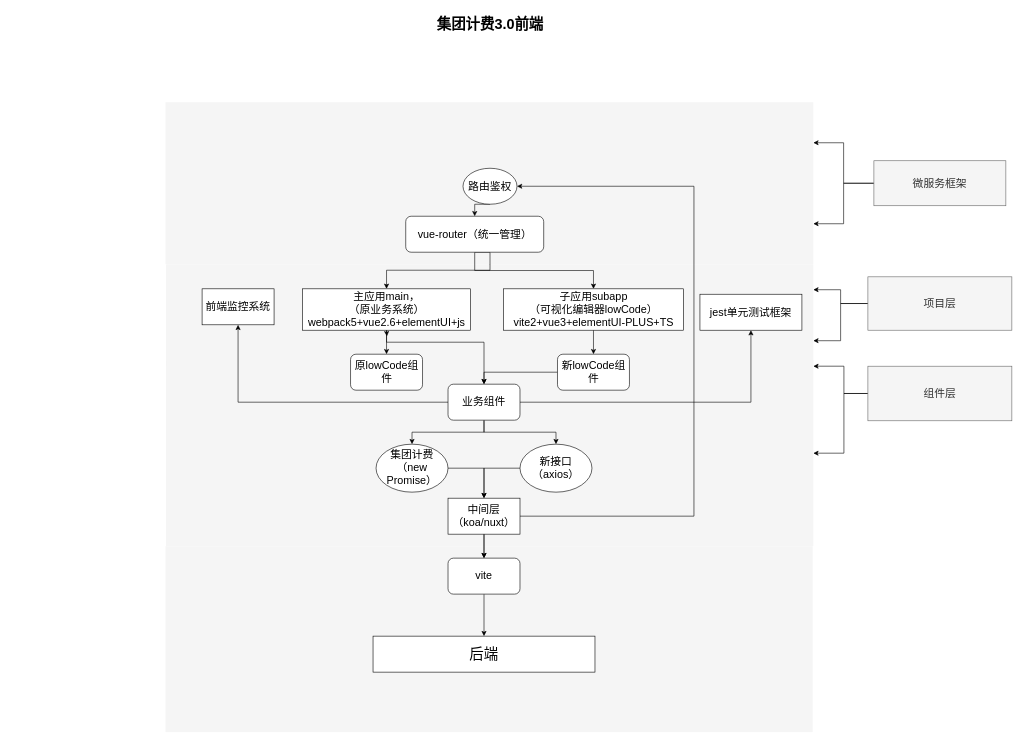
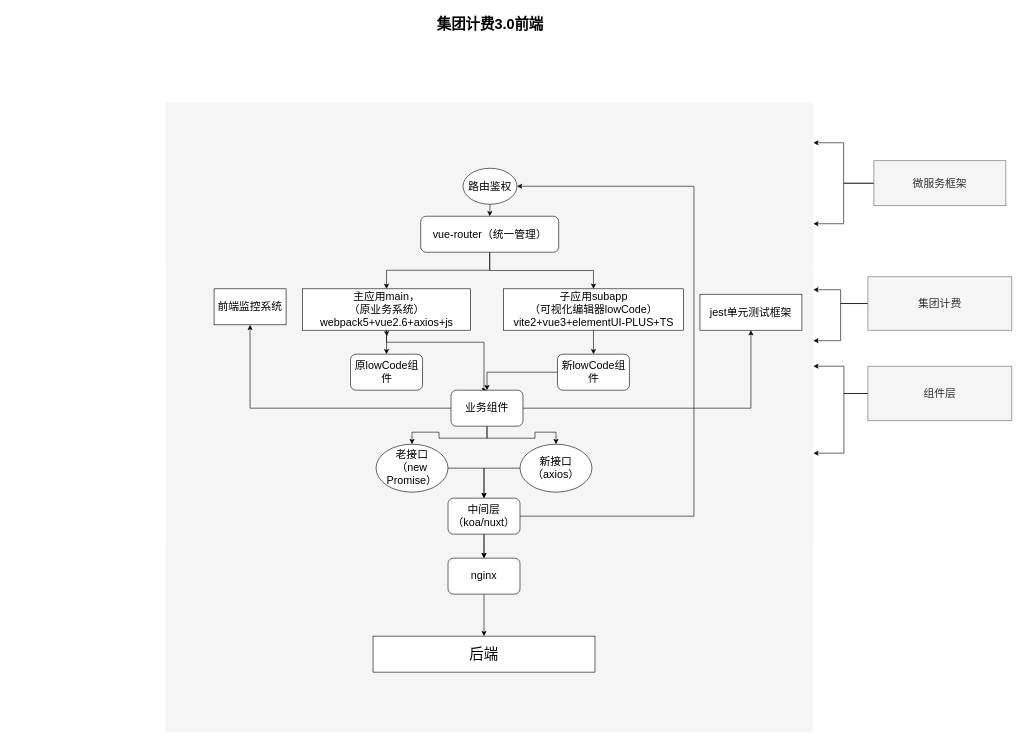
node "vue-router（统一管理）": moved (475, 234) -> (490, 234)
node "项目层": label "项目层" -> "集团计费"
node "前端监控系统": moved (238, 307) -> (250, 307)
node "主应用main， （原业务系统） webpack5+vue2.6+elementUI+js": label "主应用main， （原业务系统） webpack5+vue2.6+elementUI+js" -> "主应用main， （原业务系统） webpack5+vue2.6+axios+js"
node "业务组件": moved (484, 402) -> (487, 408)
node "集团计费 （new Promise）": label "集团计费 （new Promise）" -> "老接口 （new Promise）"
node "中间层 （koa/nuxt）": shape rectangle -> rounded rectangle
node "vite": label "vite" -> "nginx"
